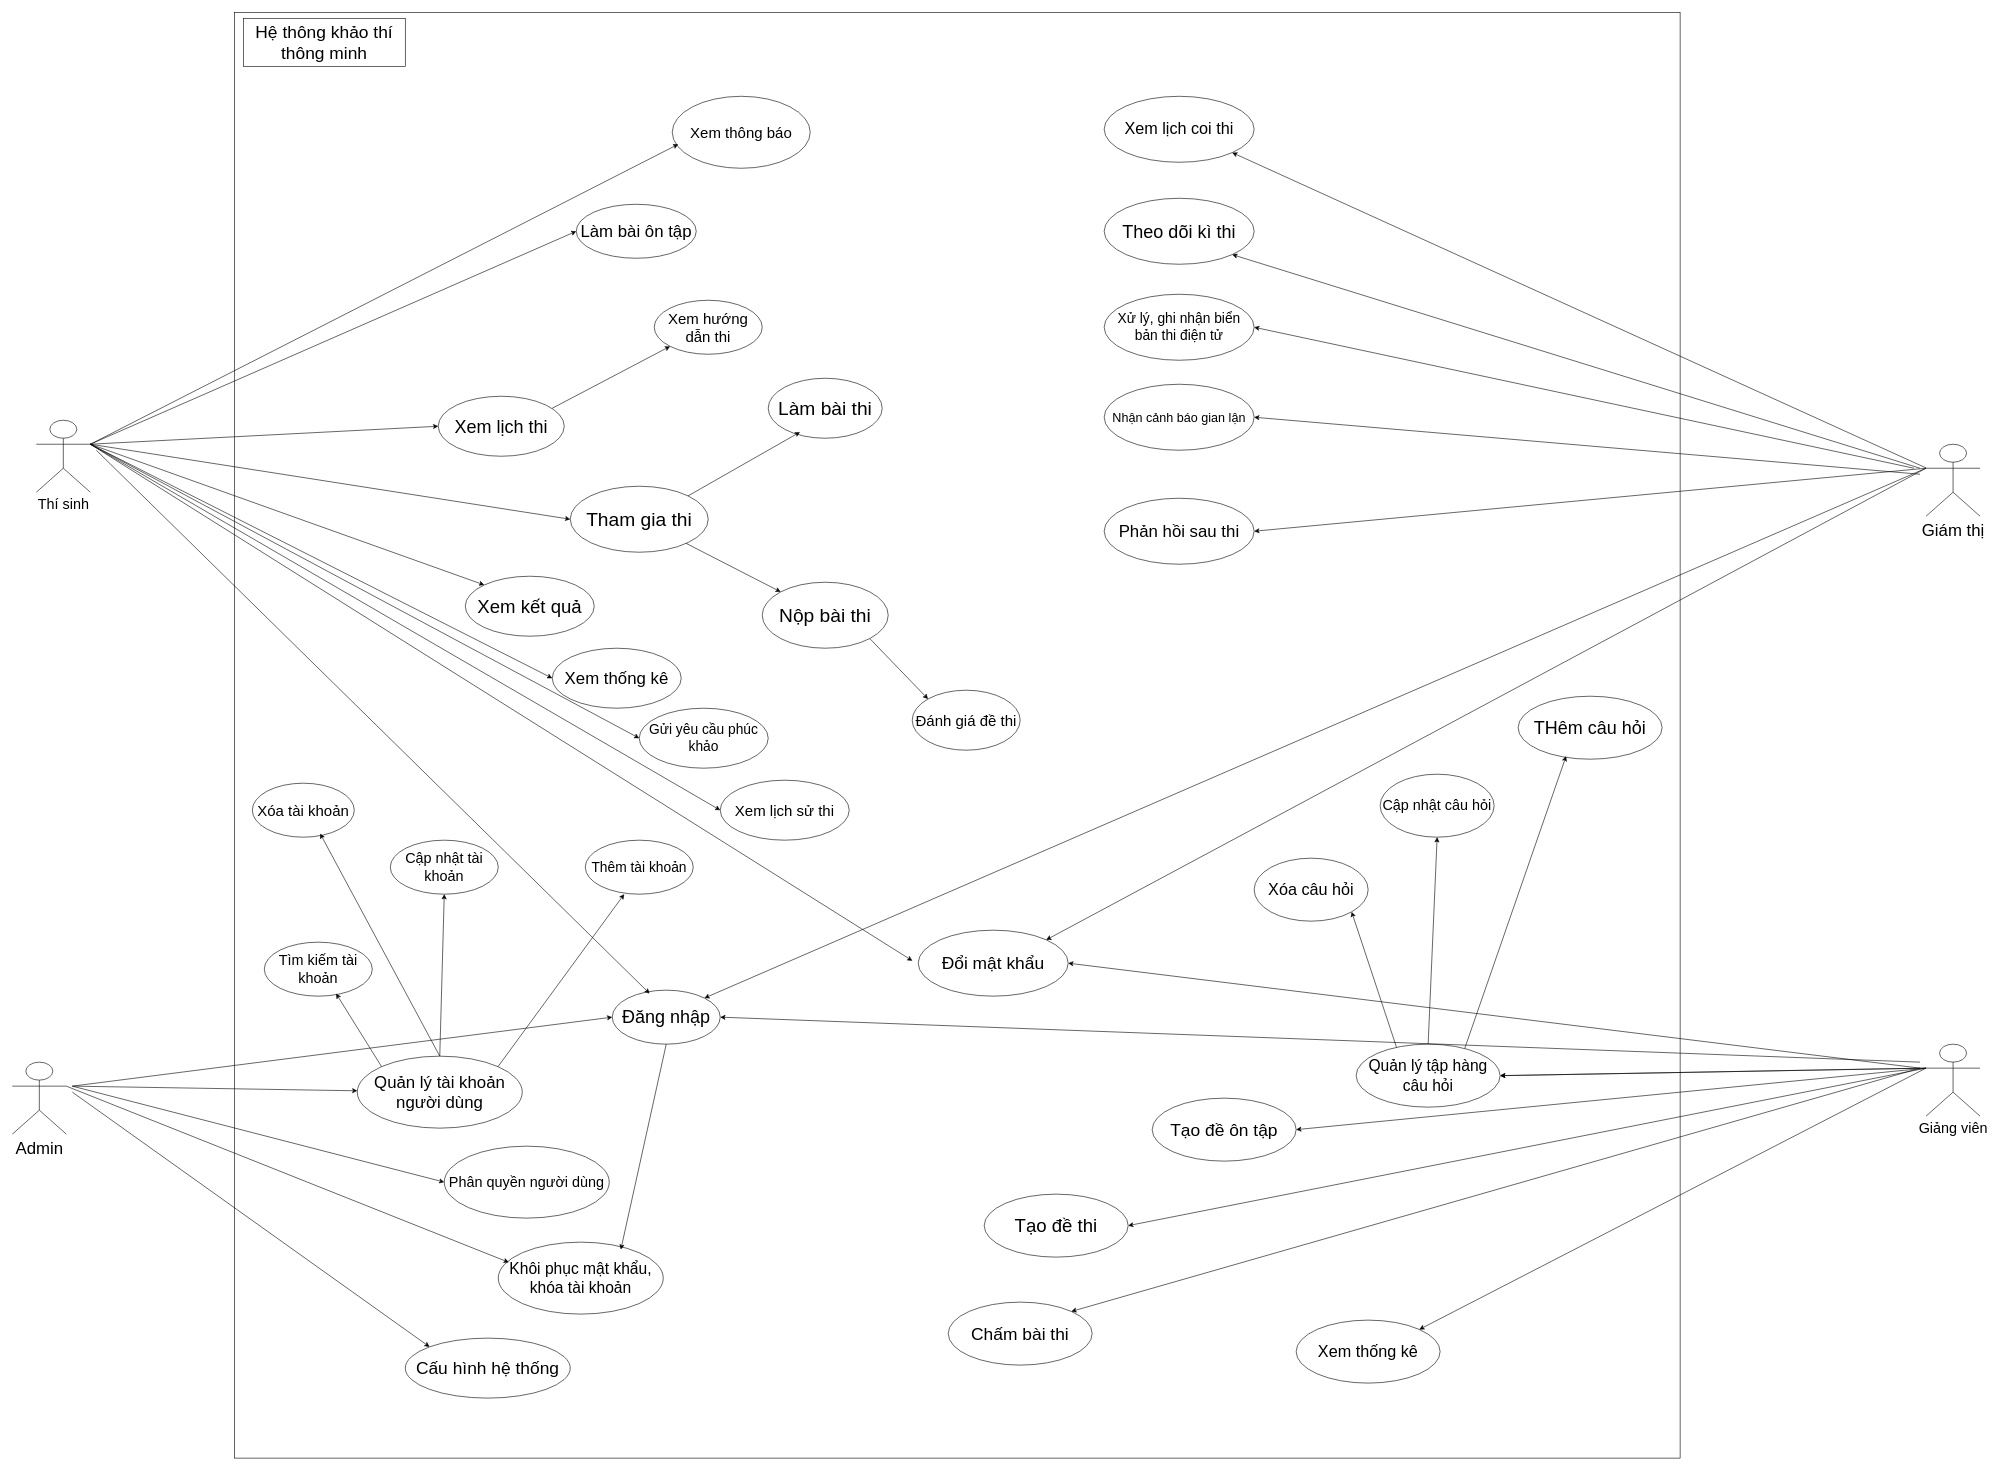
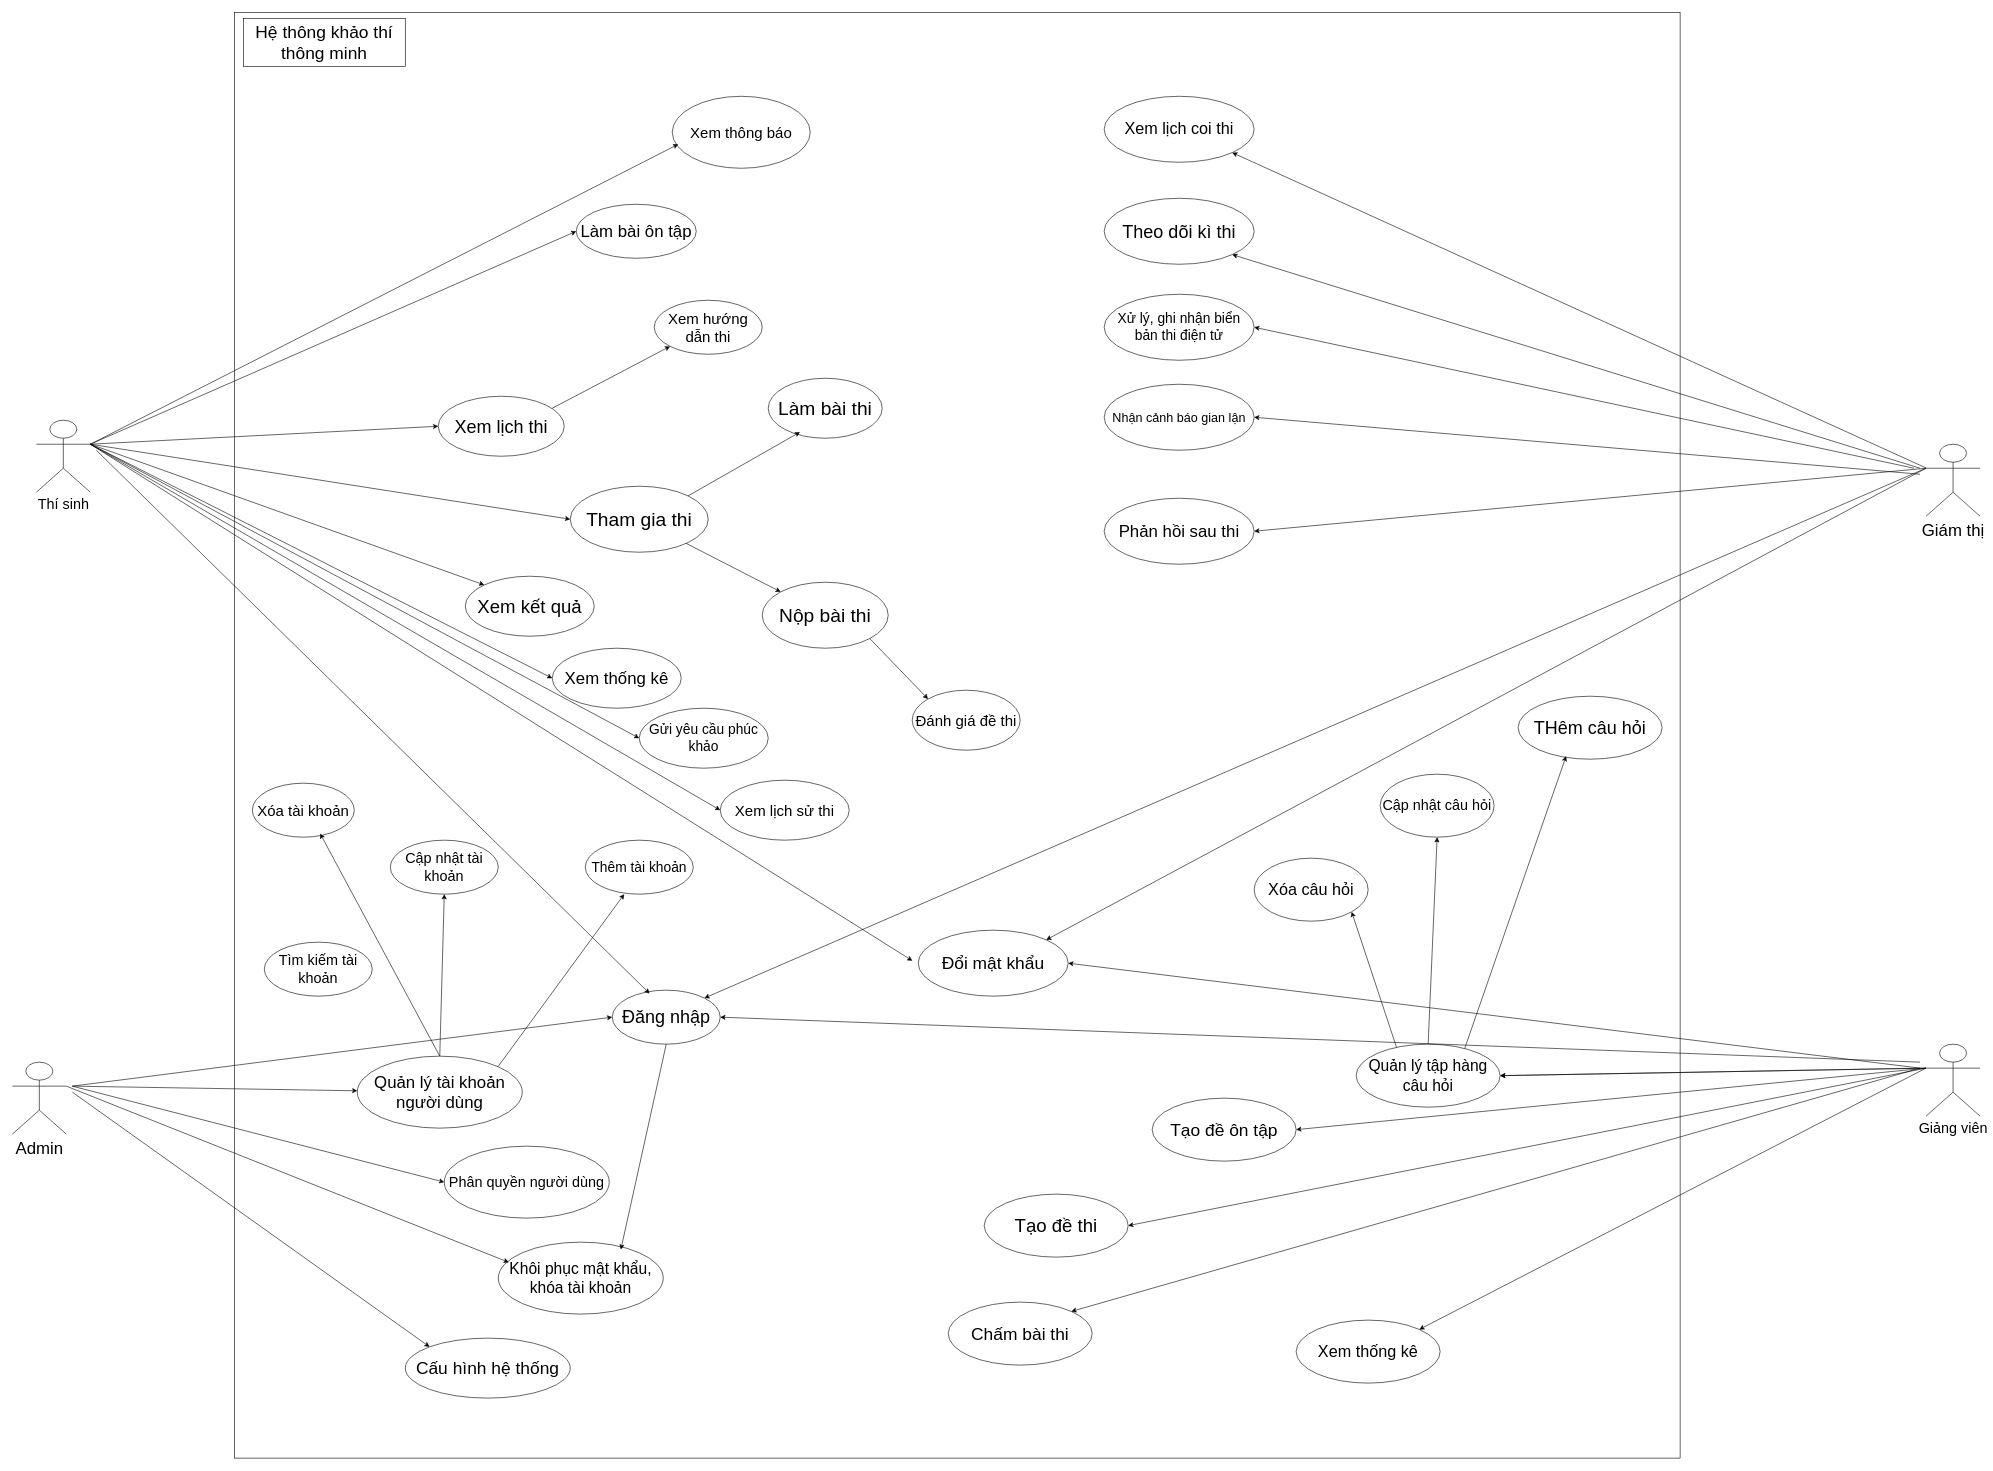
edge "Quản lý tài khoản người dùng" -> "Tìm kiếm tài khoản": removed
